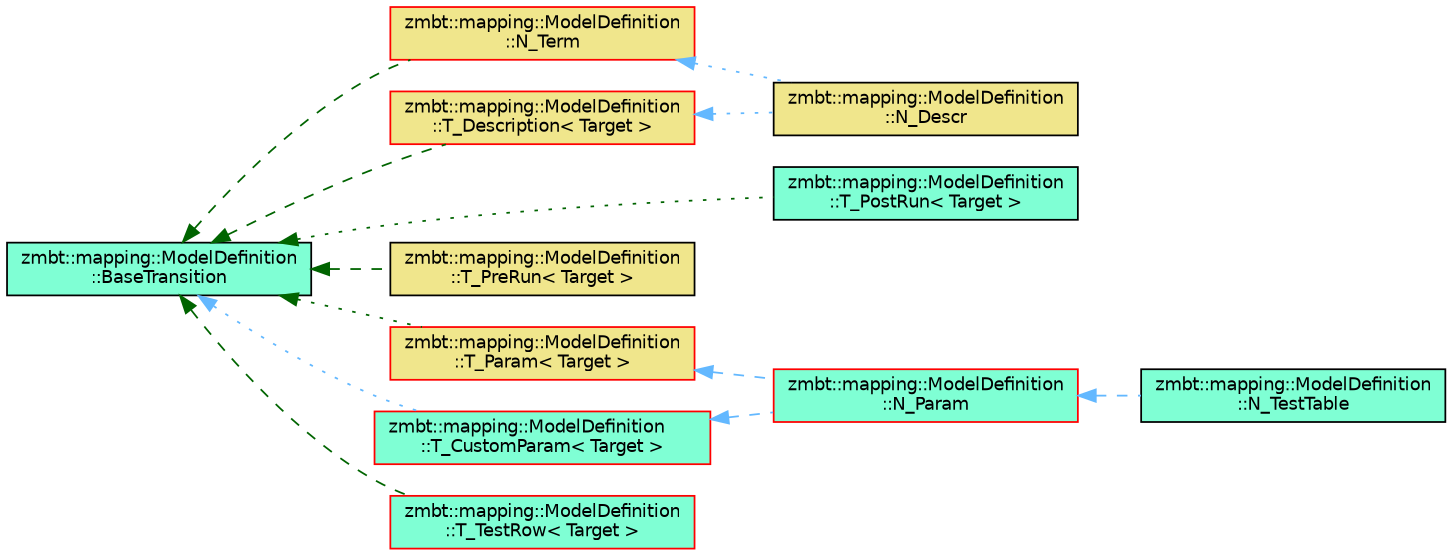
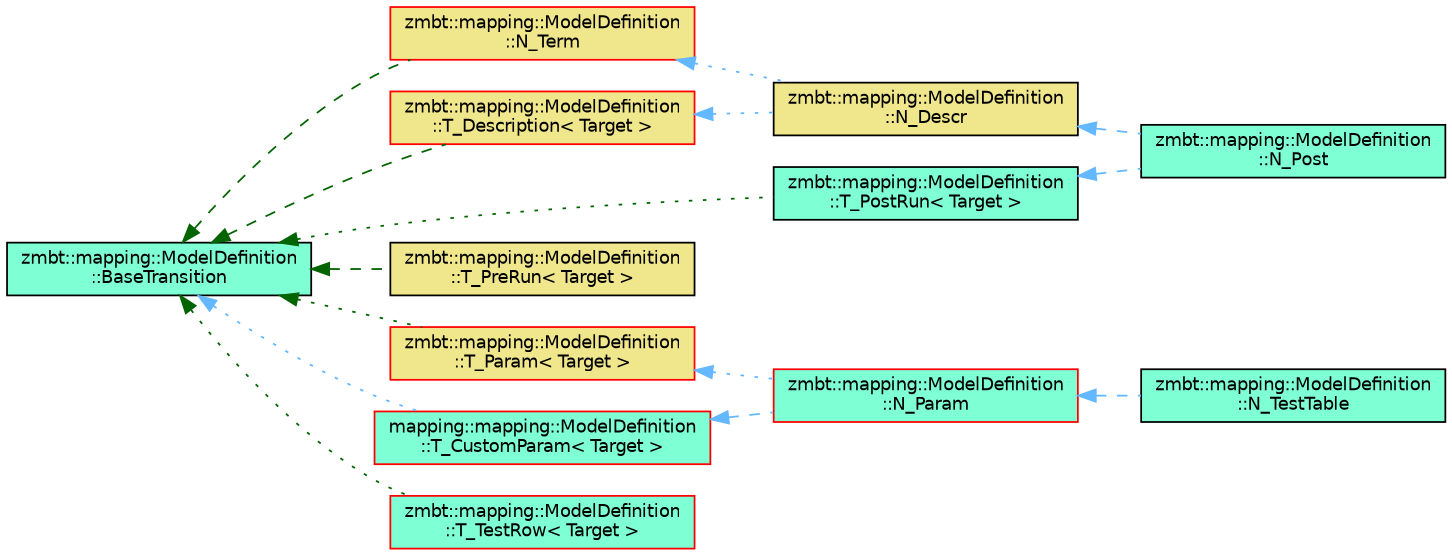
node "zmbt::mapping::ModelDefinition ::N_Post": added
edge "zmbt::mapping::ModelDefinition ::N_Param" -> "zmbt::mapping::ModelDefinition ::T_Param< Target >": style dashed -> dotted
edge "zmbt::mapping::ModelDefinition ::T_TestRow< Target >" -> "zmbt::mapping::ModelDefinition ::BaseTransition": style dashed -> dotted
node "zmbt::mapping::ModelDefinition ::T_CustomParam< Target >": label "zmbt::mapping::ModelDefinition ::T_CustomParam< Target >" -> "mapping::mapping::ModelDefinition ::T_CustomParam< Target >"
